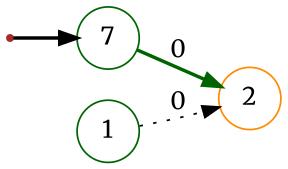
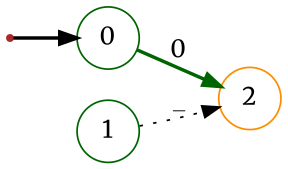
node "7": label "7" -> "0"
edge "1" -> "2": label "0" -> "_"
